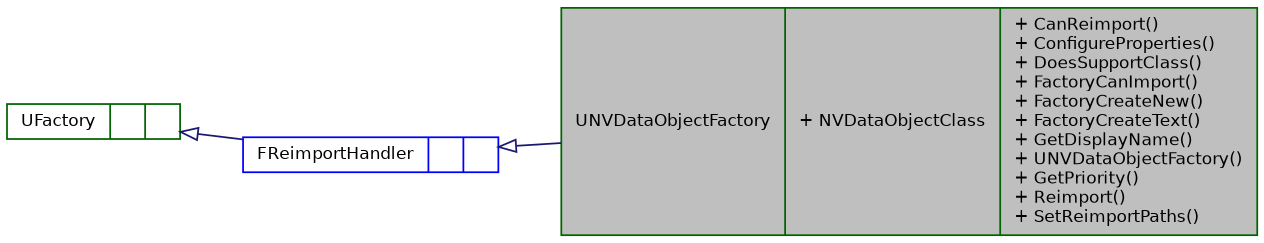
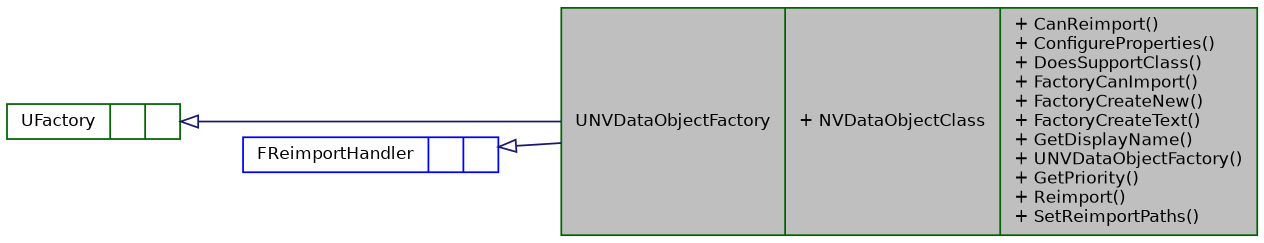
edge "FReimportHandler" -> "UFactory": now "UNVDataObjectFactory" -> "UFactory"
